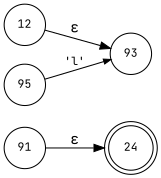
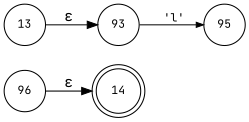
node "12": label "12" -> "13"
edge "95" -> "93": reversed
node "91": label "91" -> "96"
node "24": label "24" -> "14"
